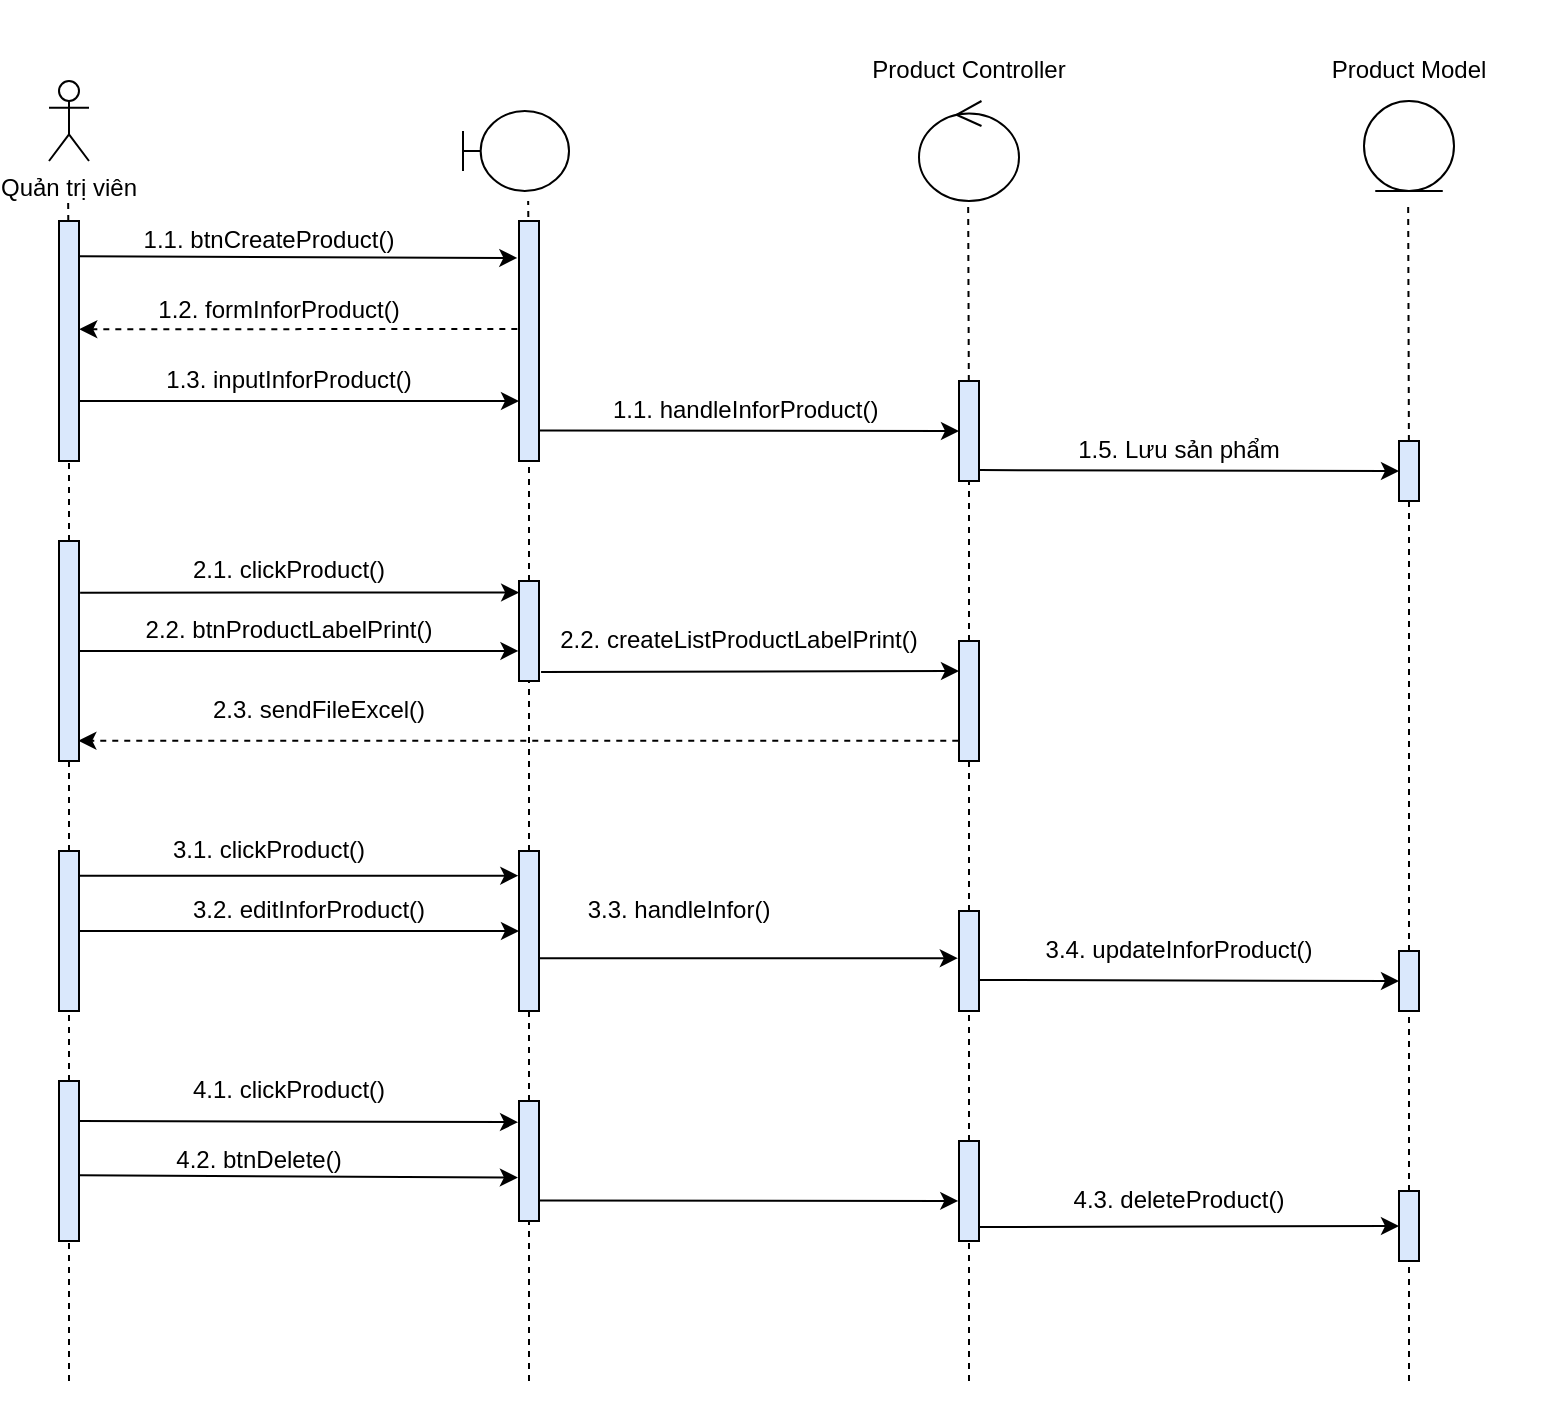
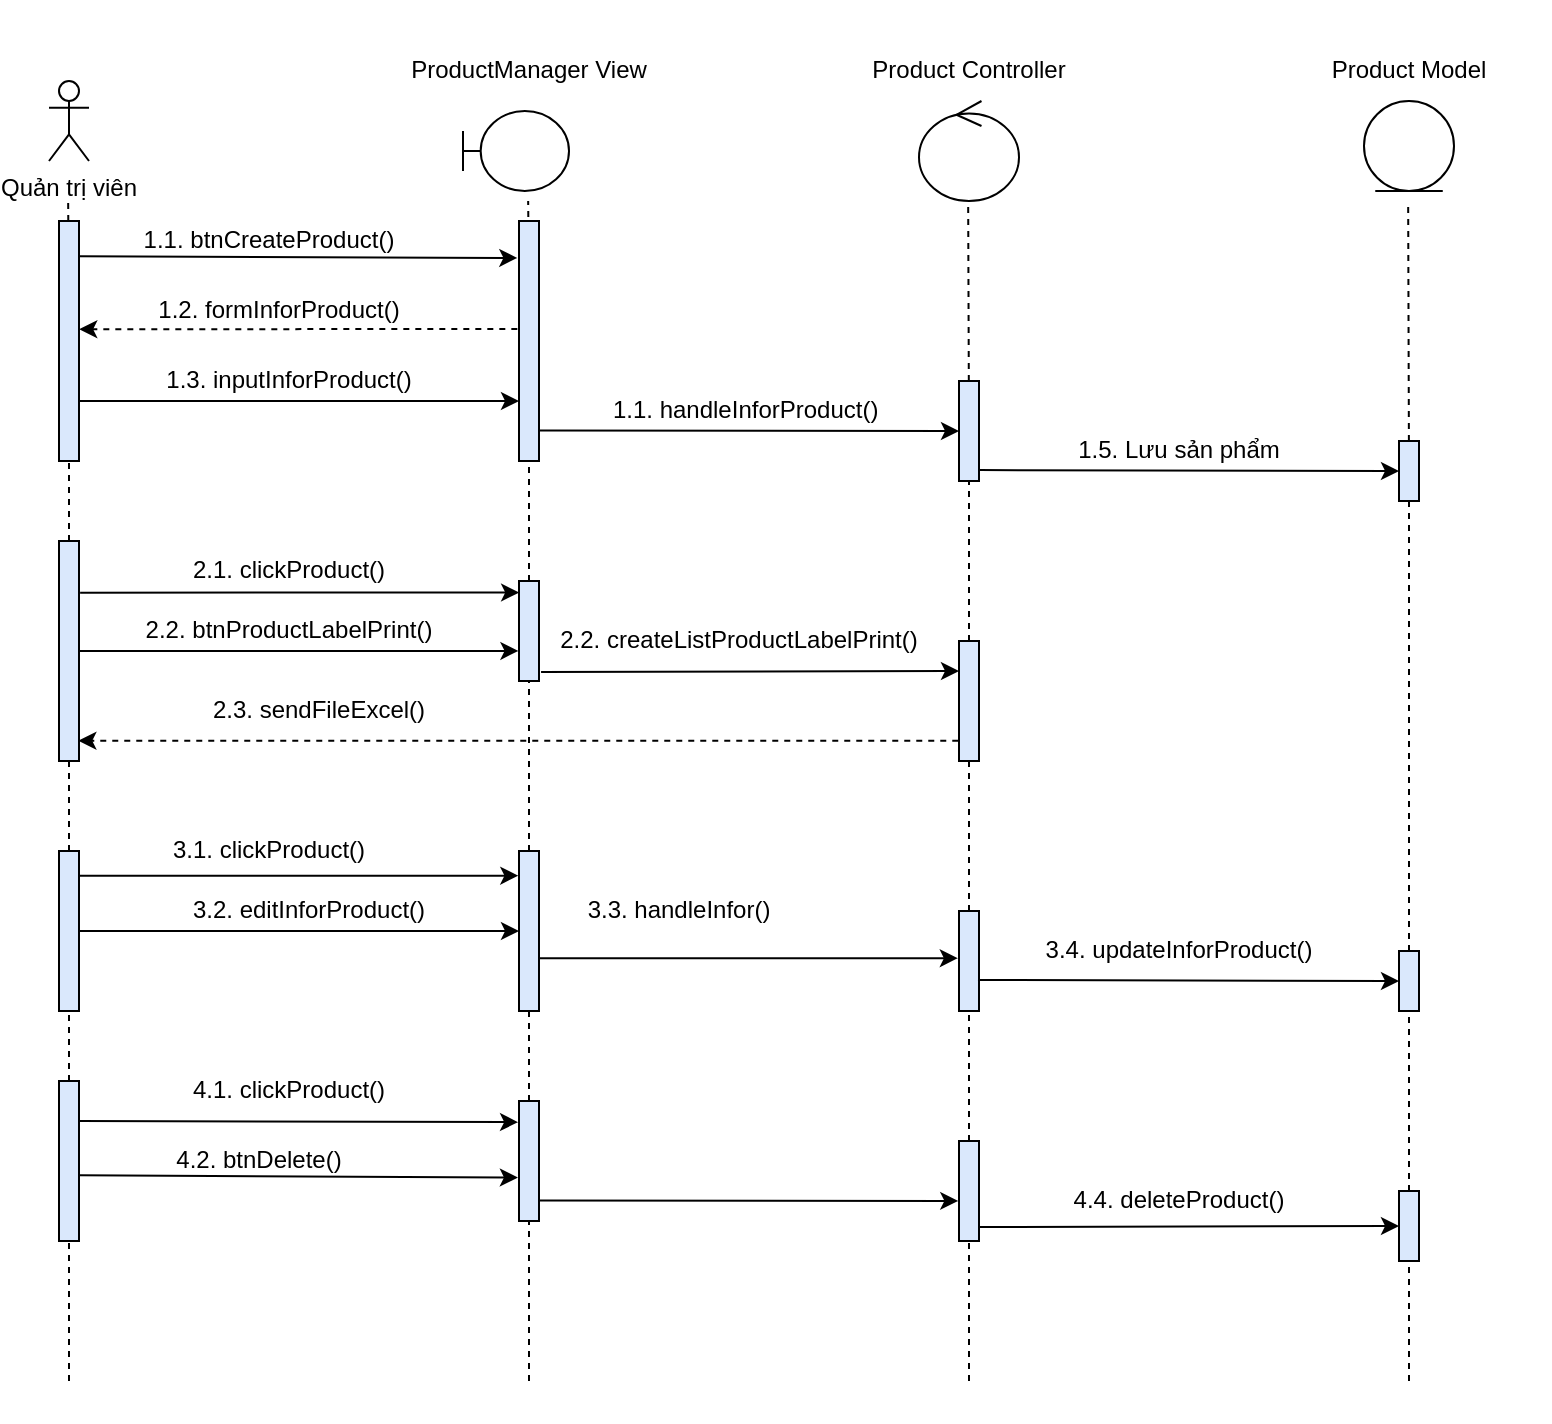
node "ProductManager View": added
node "4.3. deleteProduct()": label "4.3. deleteProduct()" -> "4.4. deleteProduct()"
